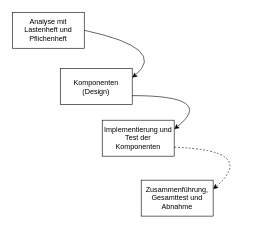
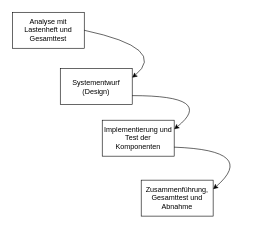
node "Analyse mit Lastenheft und Pflichenheft": label "Analyse mit Lastenheft und Pflichenheft" -> "Analyse mit Lastenheft und Gesamttest"
node "Komponenten (Design)": label "Komponenten (Design)" -> "Systementwurf (Design)"
edge "Implementierung und Test der Komponenten" -> "Zusammenführung, Gesamttest und Abnahme": style dashed -> solid
